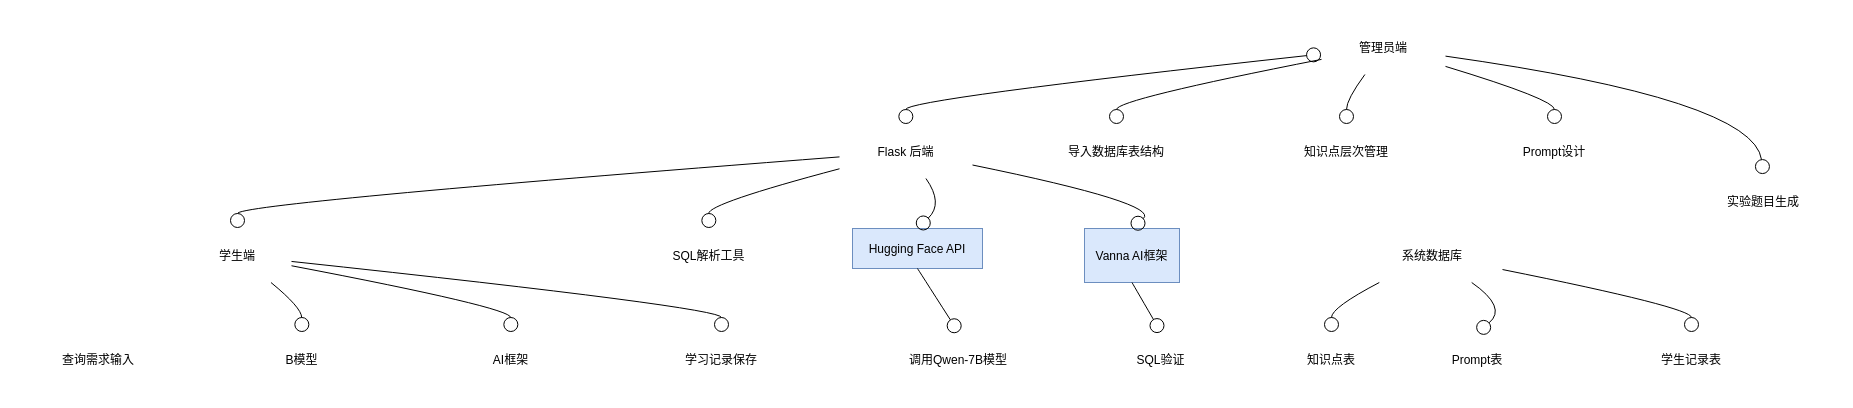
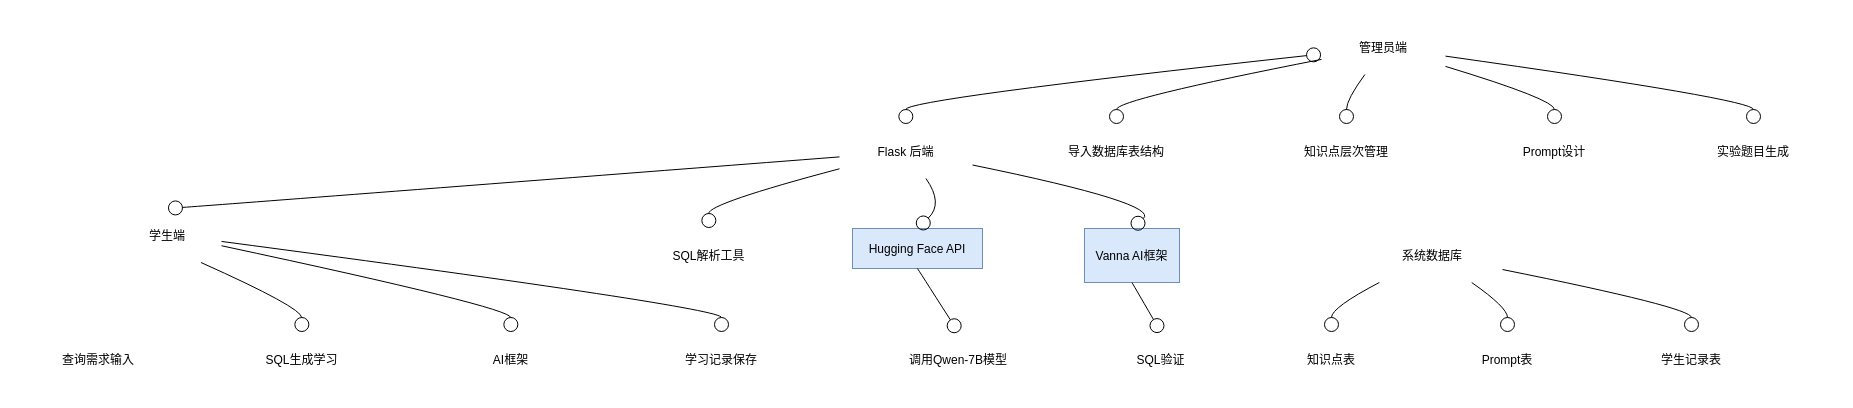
node "实验题目生成": moved (1764, 202) -> (1754, 152)
node "学生端": moved (238, 256) -> (168, 236)
node "B模型": label "B模型" -> "SQL生成学习"
node "Prompt表": moved (1478, 360) -> (1508, 360)
